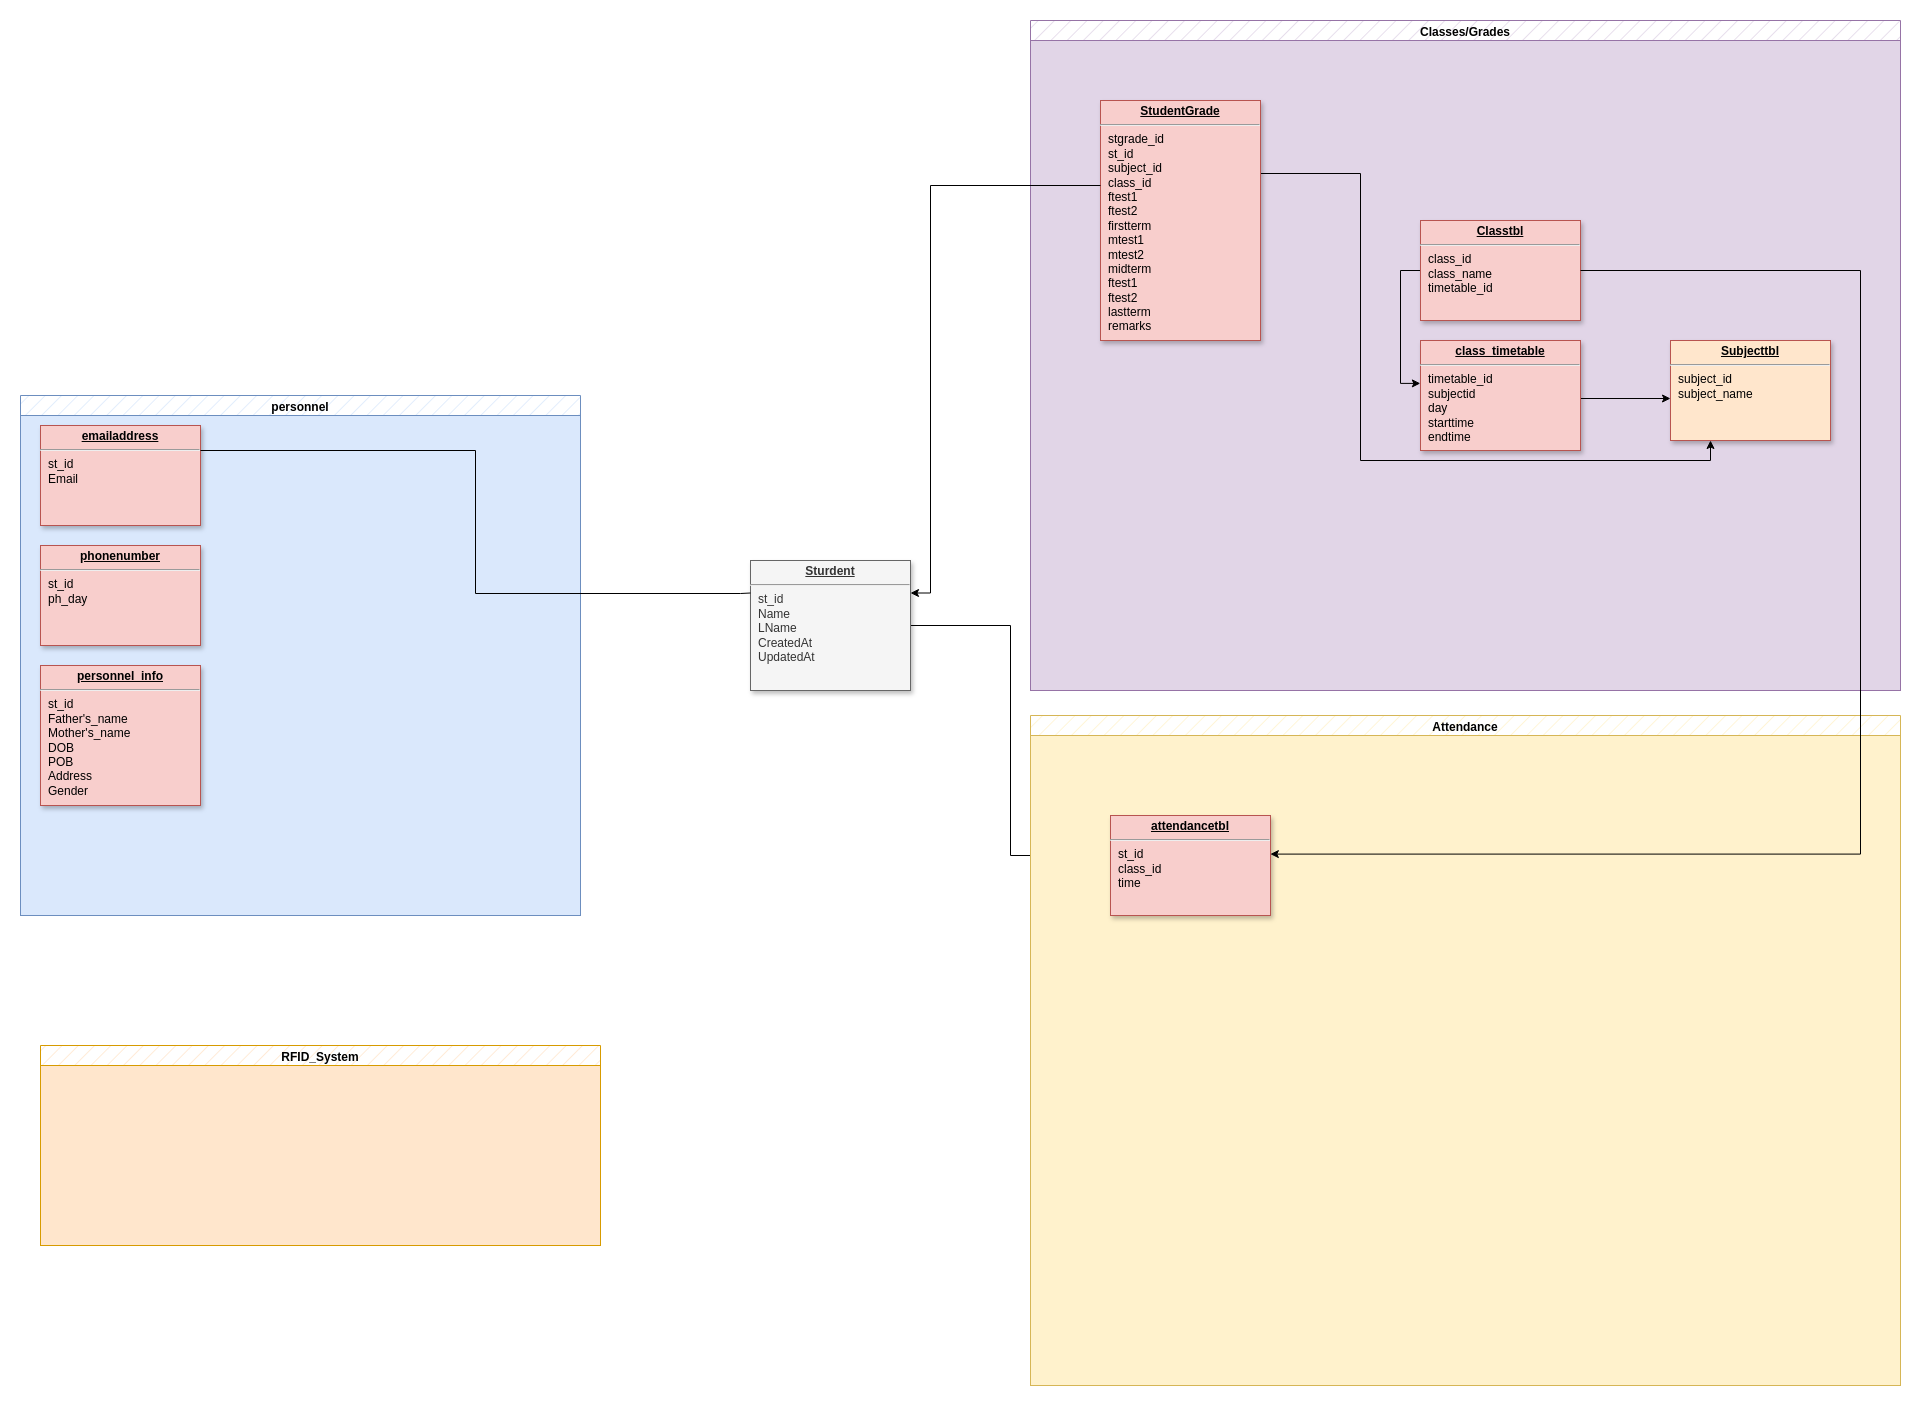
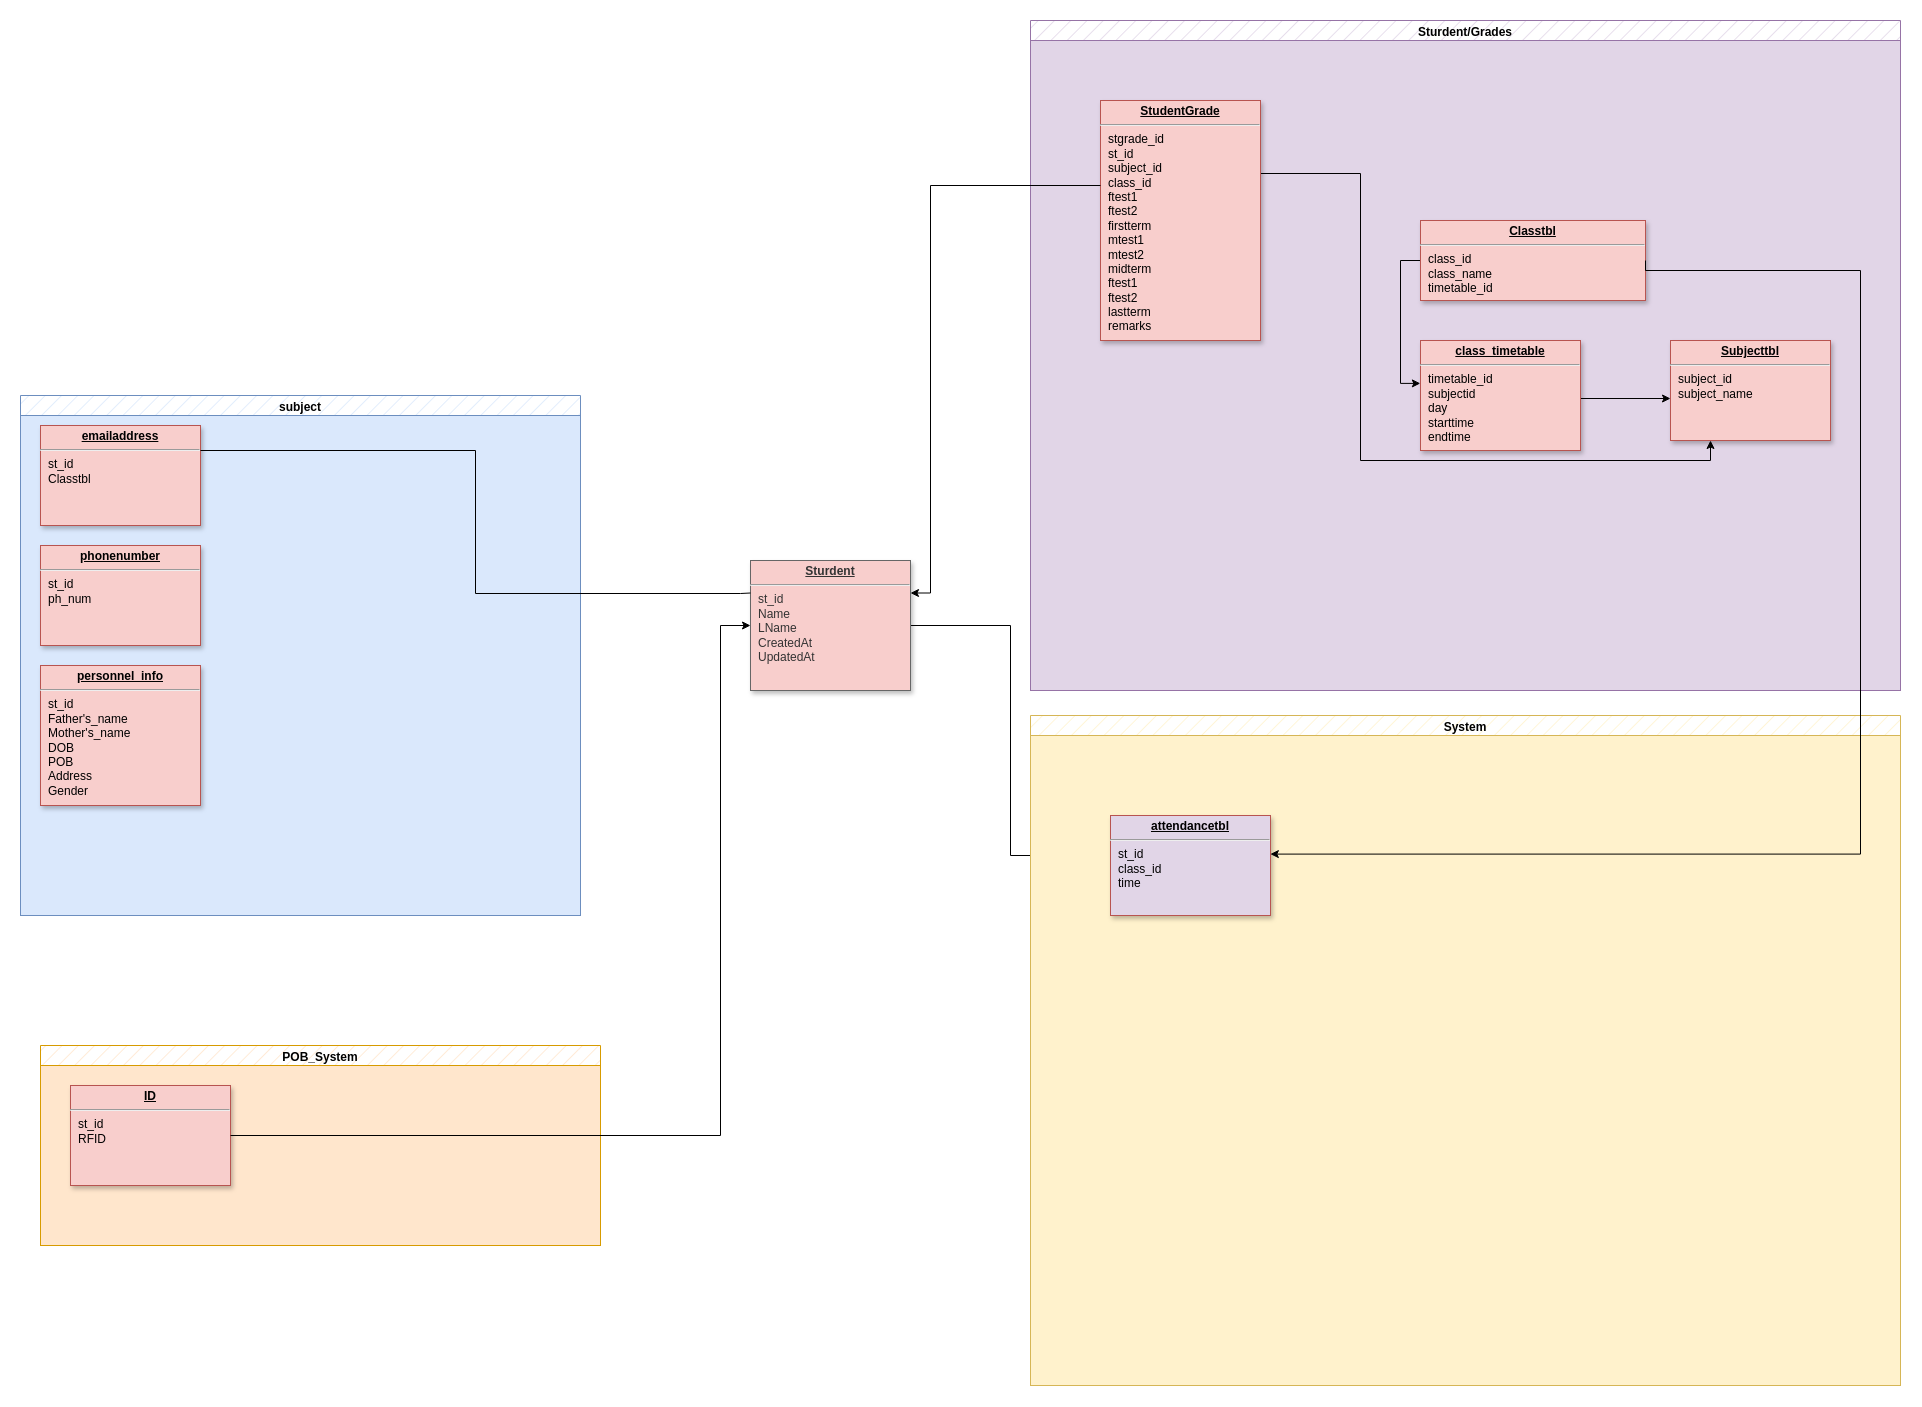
node "Classes/Grades": label "Classes/Grades" -> "Sturdent/Grades"
node "Classtbl class_id class_name timetable_id": size 160x100 -> 225x80
node "Subjecttbl subject_id subject_name": fillcolor #ffe6cc -> #f8cecc
node "personnel": label "personnel" -> "subject"
node "emailaddress st_id Email": label "emailaddress st_id Email" -> "emailaddress st_id Classtbl"
node "phonenumber st_id ph_day": label "phonenumber st_id ph_day" -> "phonenumber st_id ph_num"
node "Sturdent st_id Name LName CreatedAt UpdatedAt": fillcolor #f5f5f5 -> #f8cecc
node "Attendance": label "Attendance" -> "System"
edge "Sturdent st_id Name LName CreatedAt UpdatedAt" -- "attendancetbl st_id class_id time": arrowhead none -> classic
node "attendancetbl st_id class_id time": fillcolor #f8cecc -> #e1d5e7
node "RFID_System": label "RFID_System" -> "POB_System"
edge "ID st_id RFID" -> "Sturdent st_id Name LName CreatedAt UpdatedAt": added
node "ID st_id RFID": added
